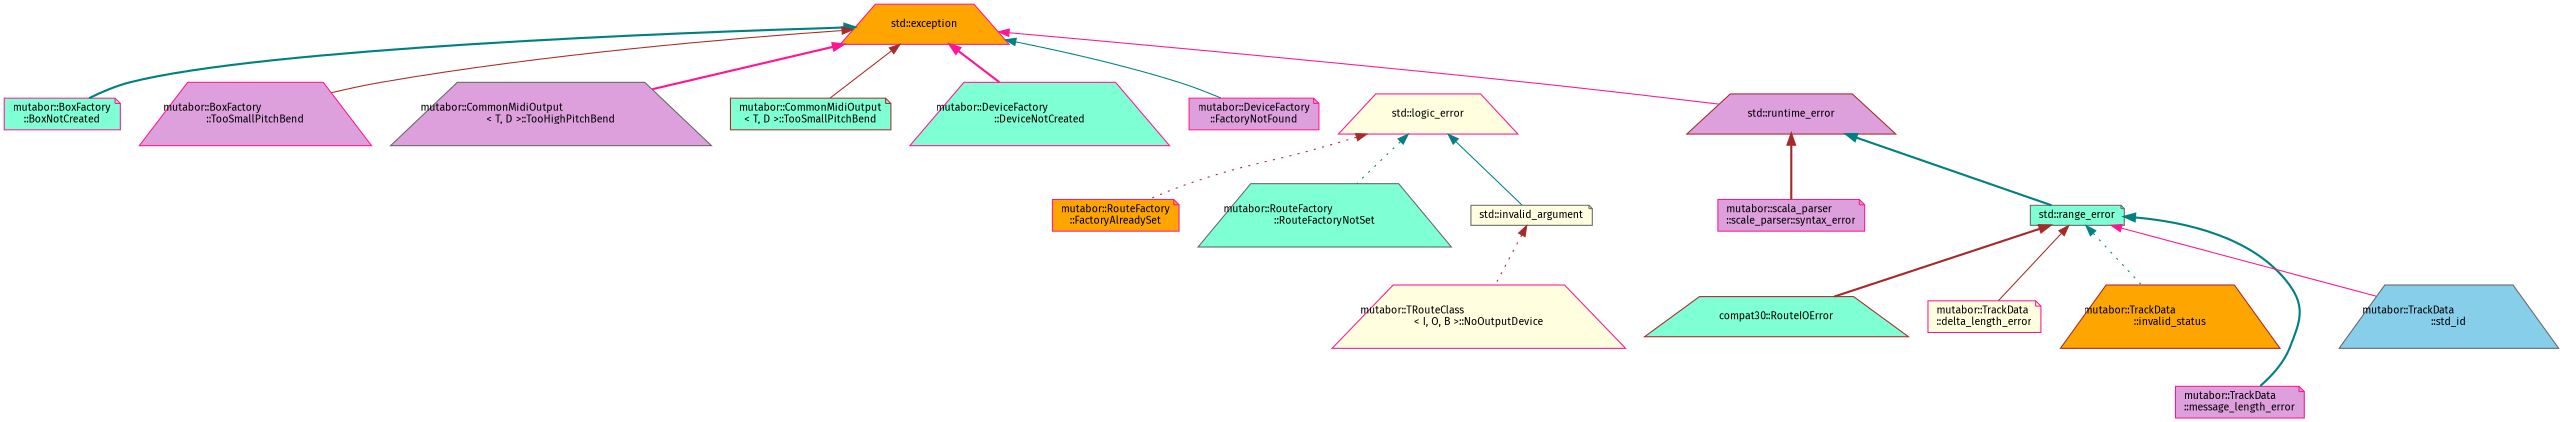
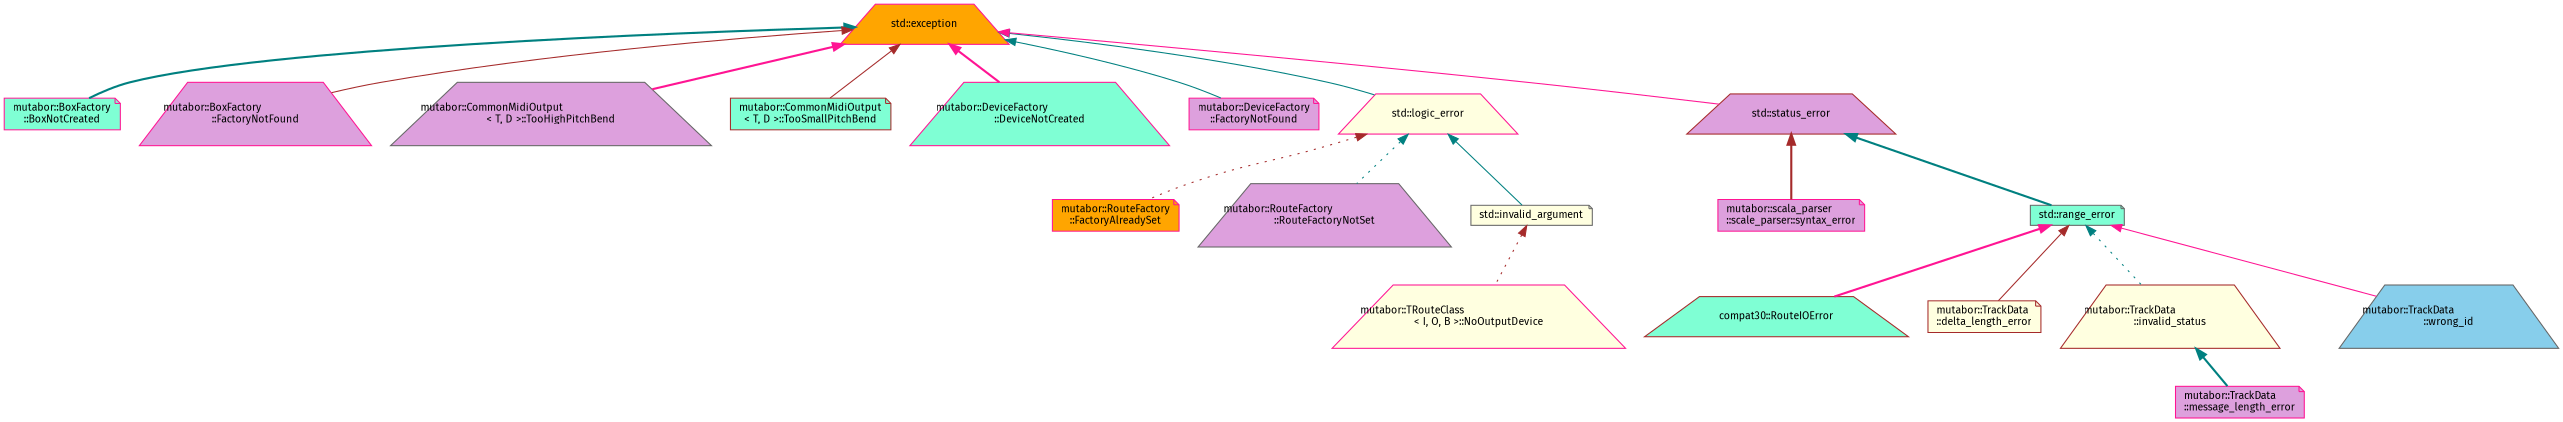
edge "std::logic_error" -> "std::exception": added
node "mutabor::BoxFactory ::TooSmallPitchBend": label "mutabor::BoxFactory ::TooSmallPitchBend" -> "mutabor::BoxFactory ::FactoryNotFound"
node "std::runtime_error": label "std::runtime_error" -> "std::status_error"
node "mutabor::RouteFactory ::RouteFactoryNotSet": fillcolor aquamarine -> plum
edge "mutabor::TrackData ::message_length_error" -> "std::range_error": now "mutabor::TrackData ::message_length_error" -> "mutabor::TrackData ::invalid_status"
edge "compat30::RouteIOError" -> "std::range_error": color brown -> deeppink
node "mutabor::TrackData ::delta_length_error": color deeppink -> brown
node "mutabor::TrackData ::invalid_status": fillcolor orange -> lightyellow
node "mutabor::TrackData ::std_id": label "mutabor::TrackData ::std_id" -> "mutabor::TrackData ::wrong_id"
